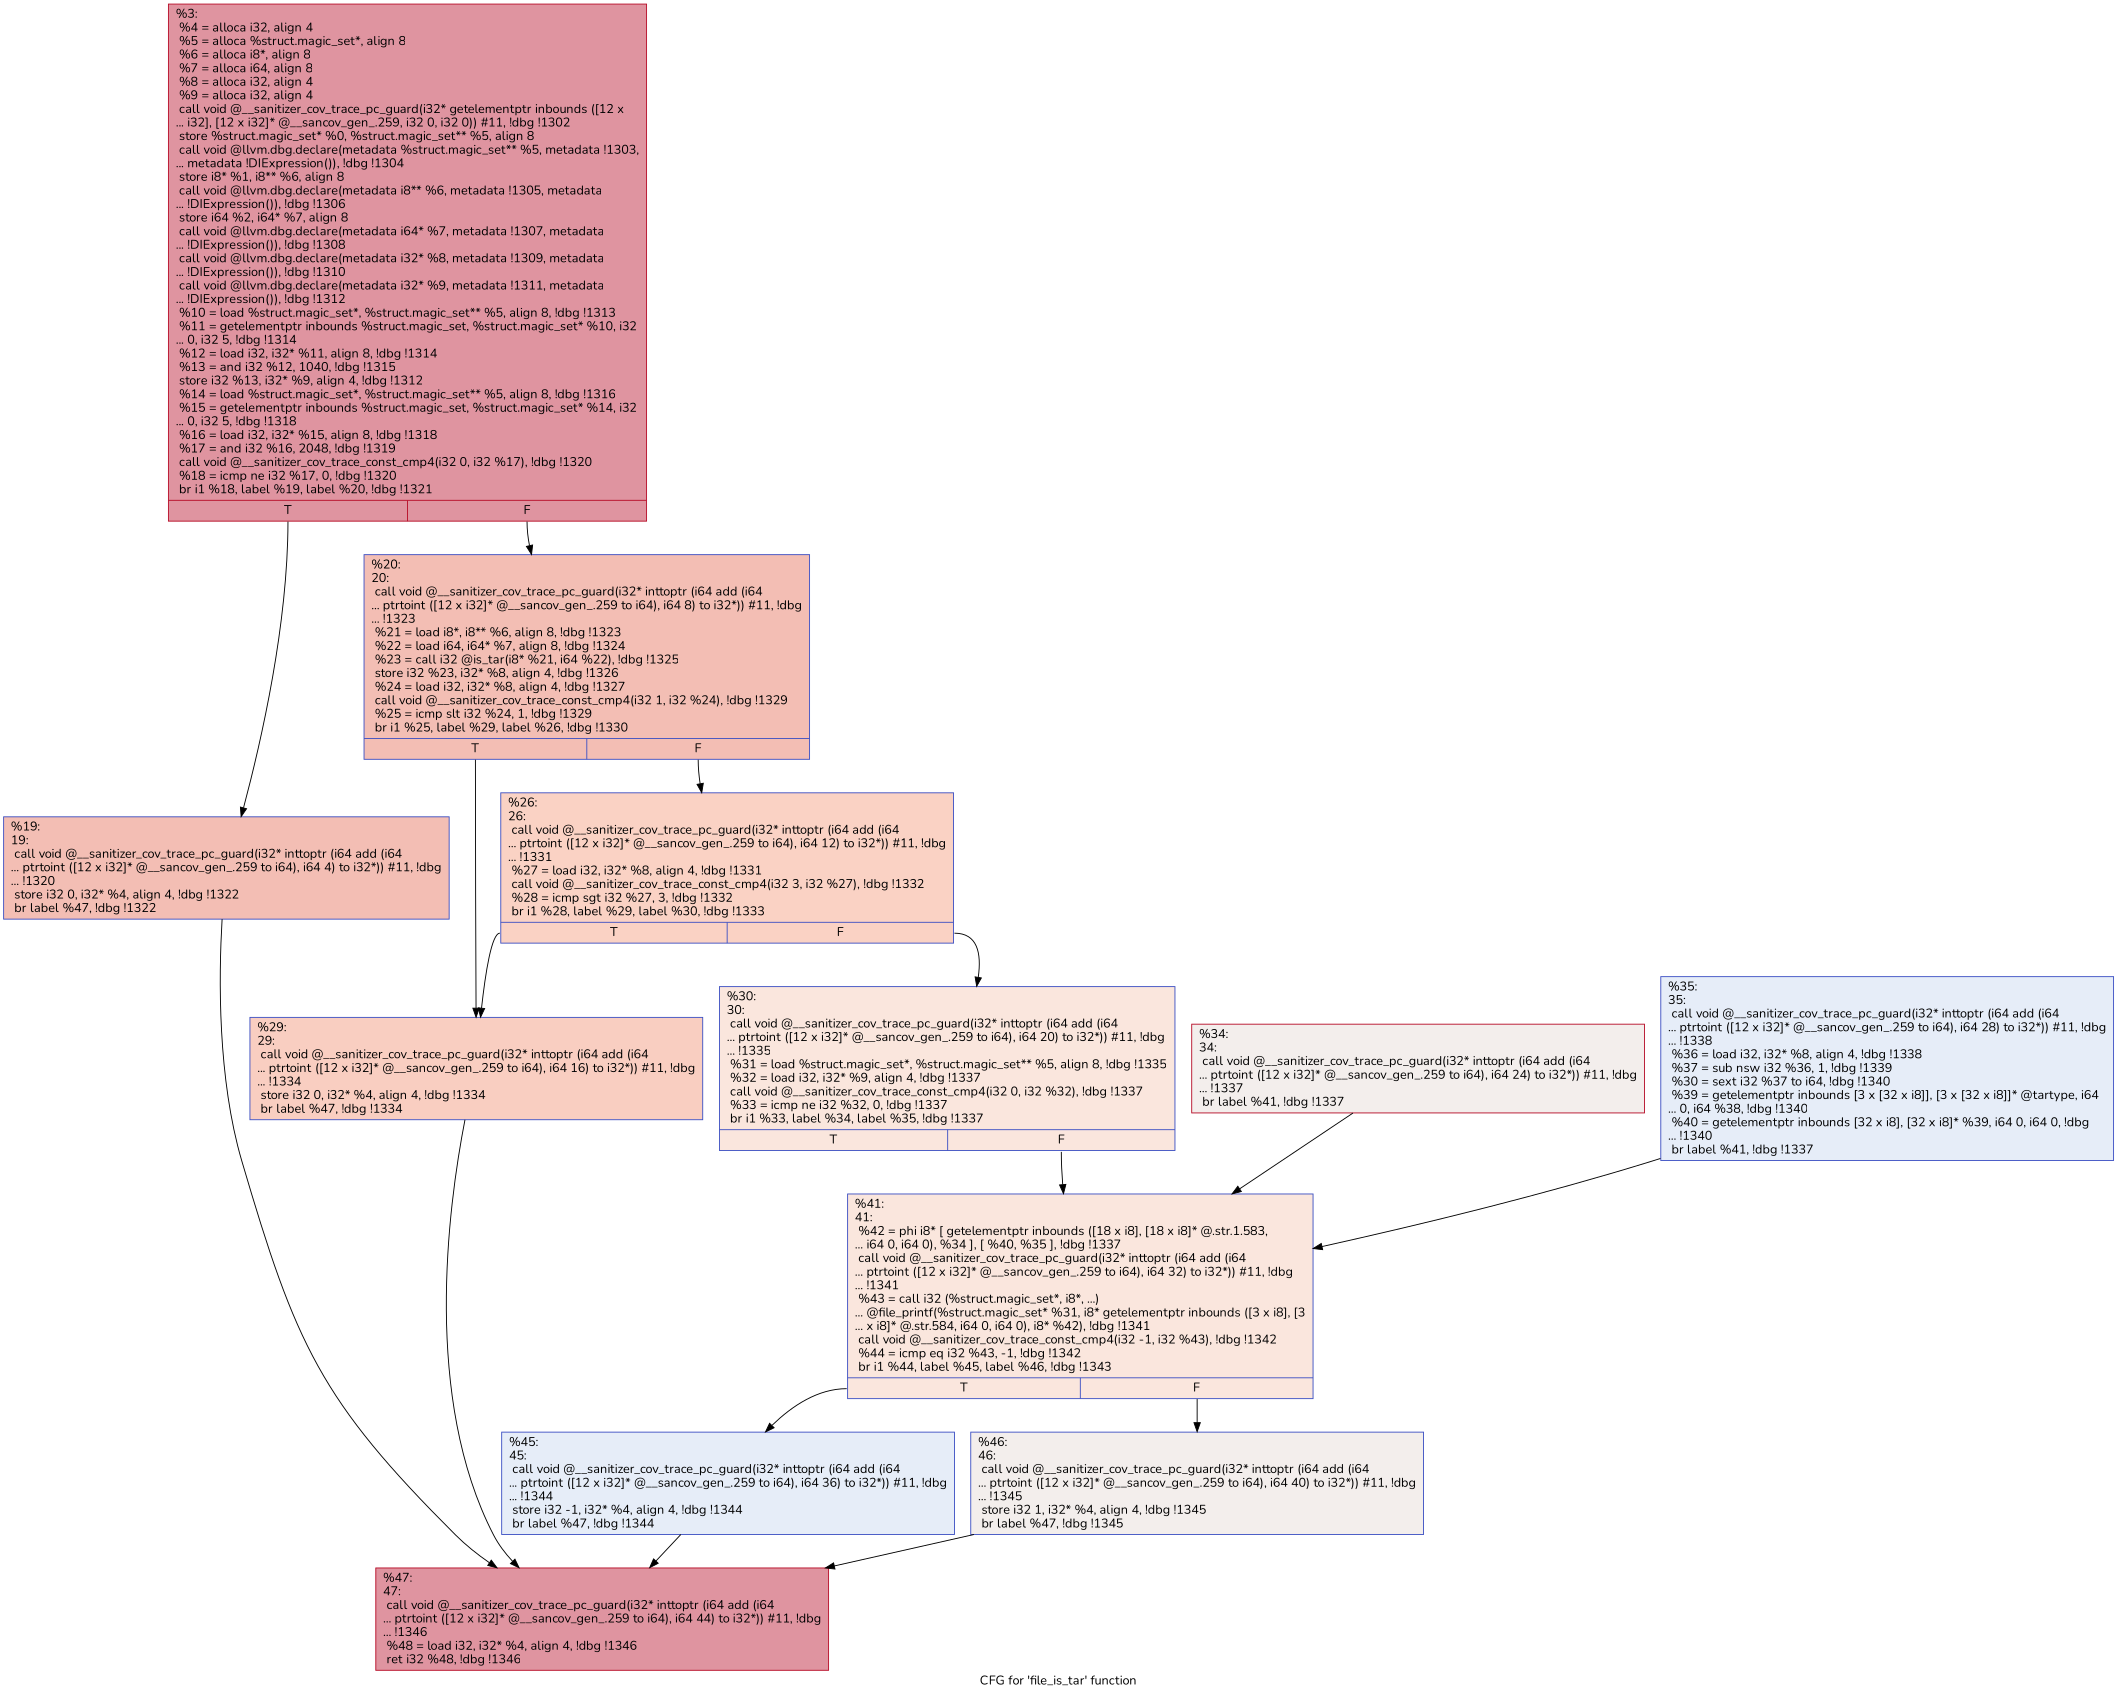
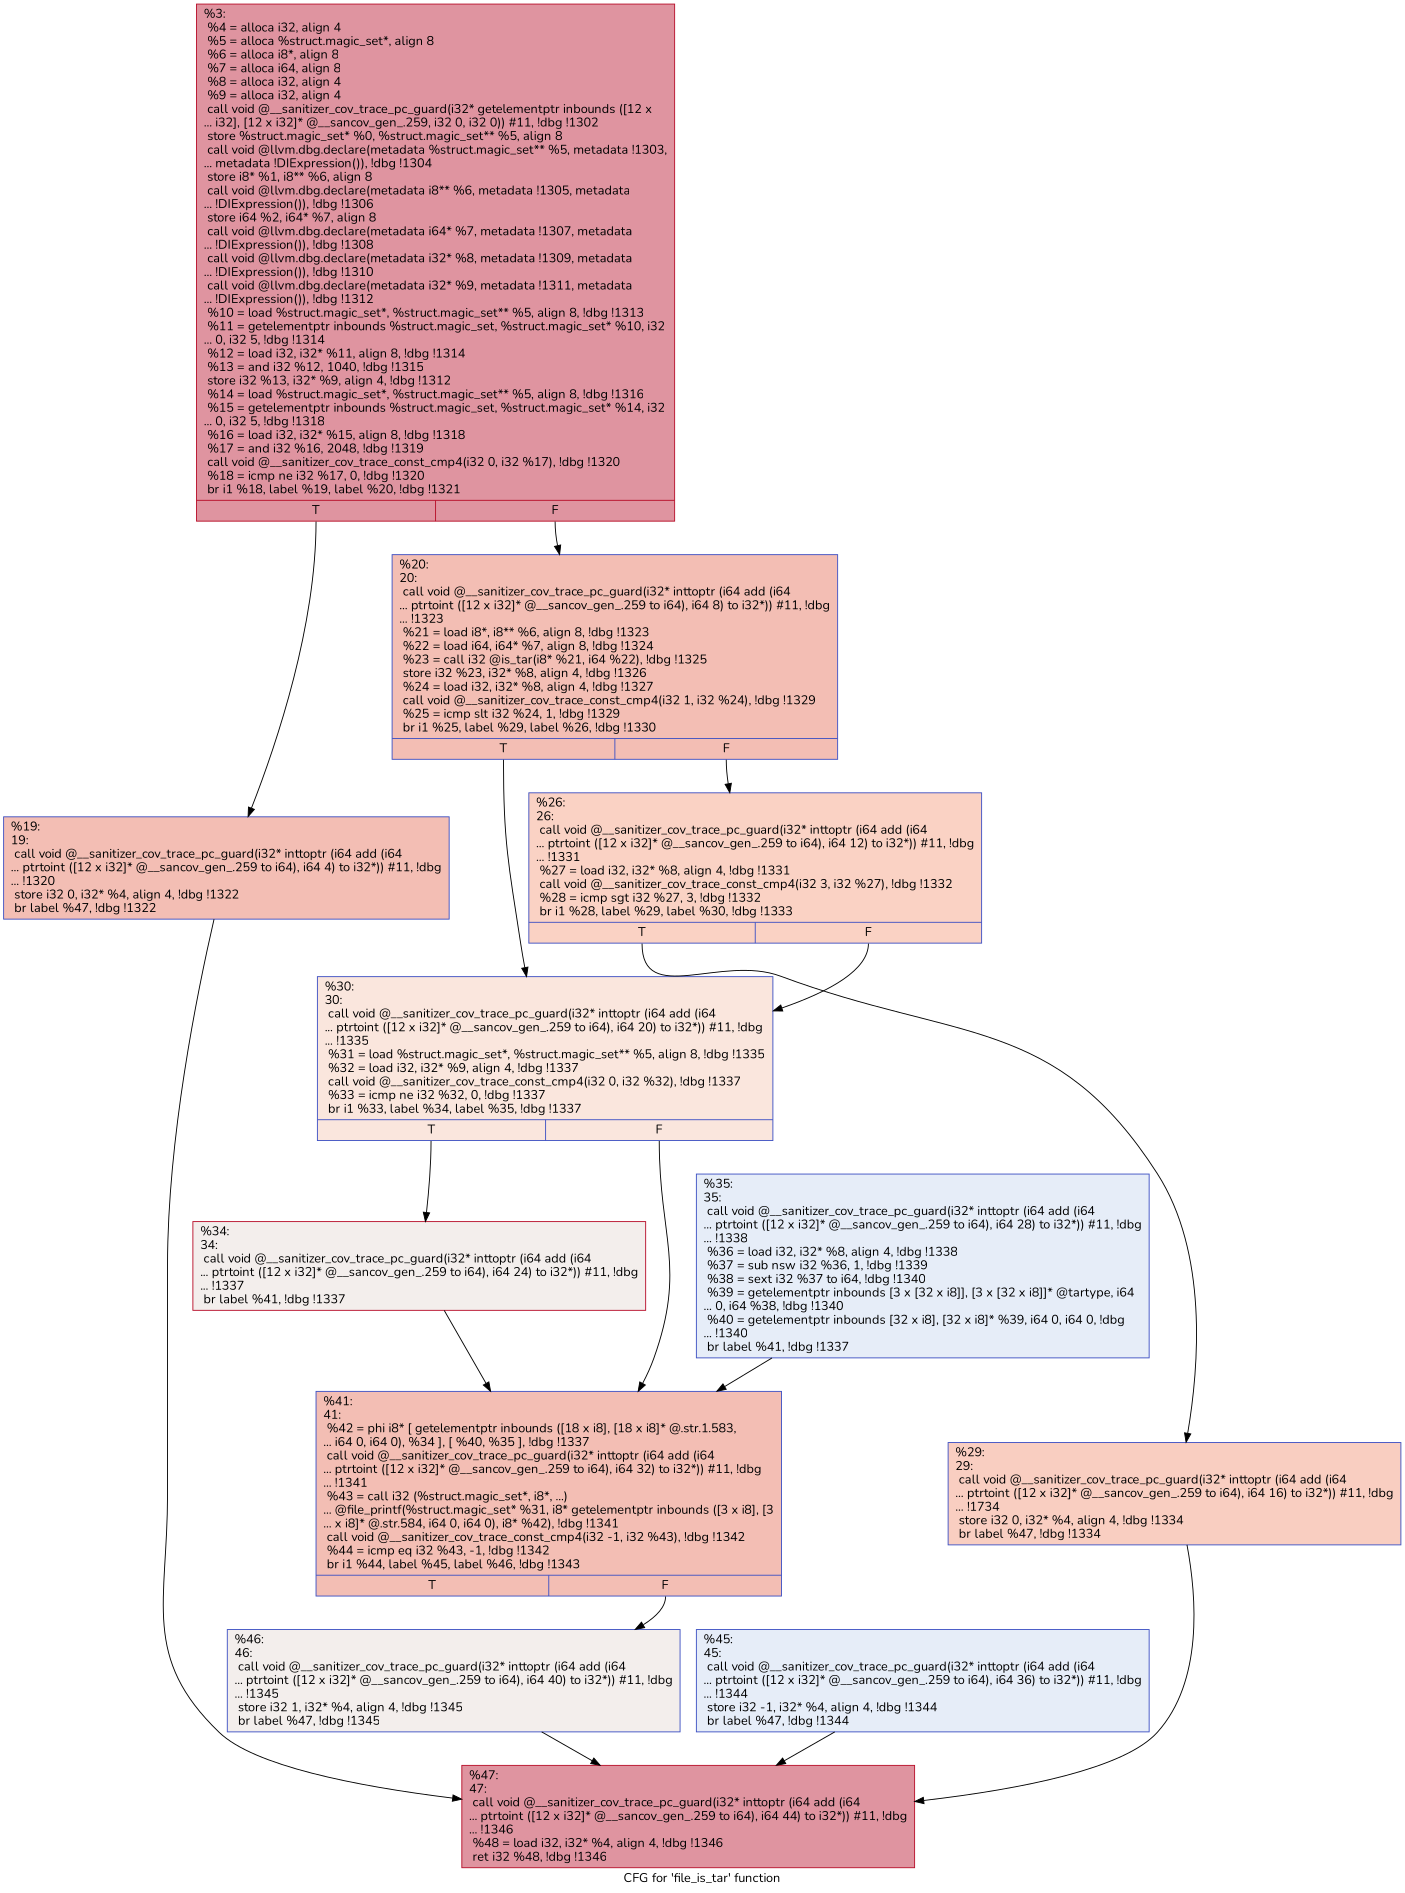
edge "%20:" -> "%29:": now "%20:" -> "%30:"
node "%29:": text "... !1334" -> "... !1734"
node "%35:": text "%30 = sext i32 %37 to i64, !dbg !1340" -> "%38 = sext i32 %37 to i64, !dbg !1340"
edge "%30:" -> "%34:": added
node "%41:": fillcolor #f3c7b170 -> #e36c5570
edge "%41:" -> "%45:": removed
